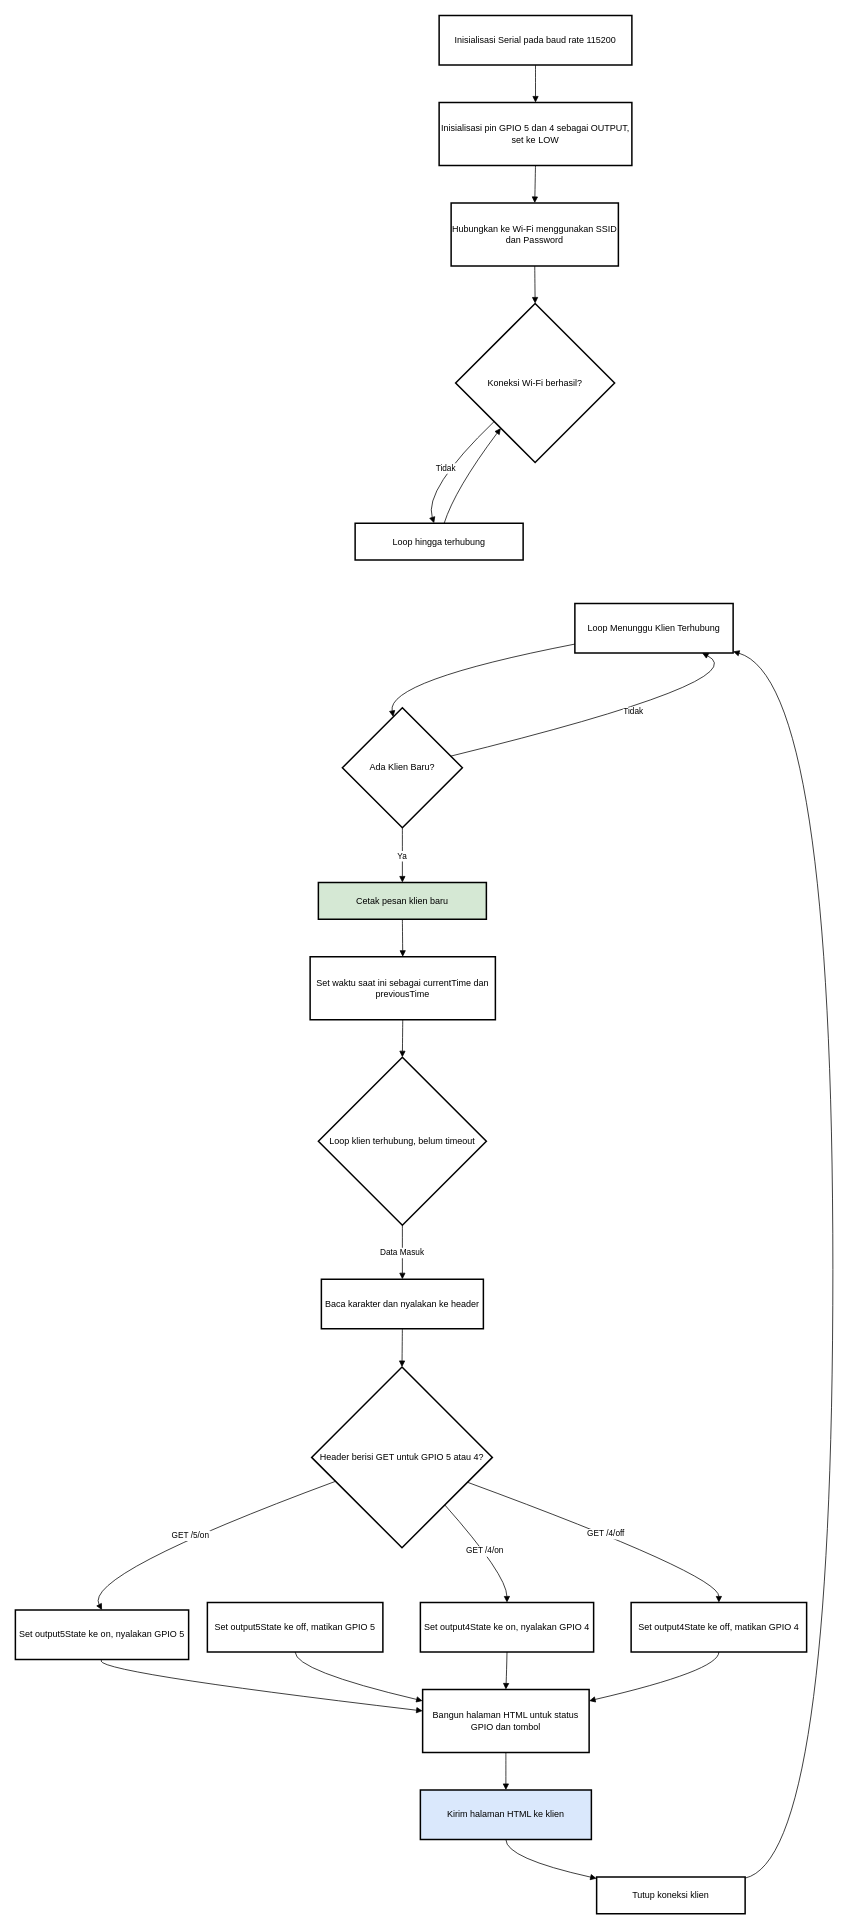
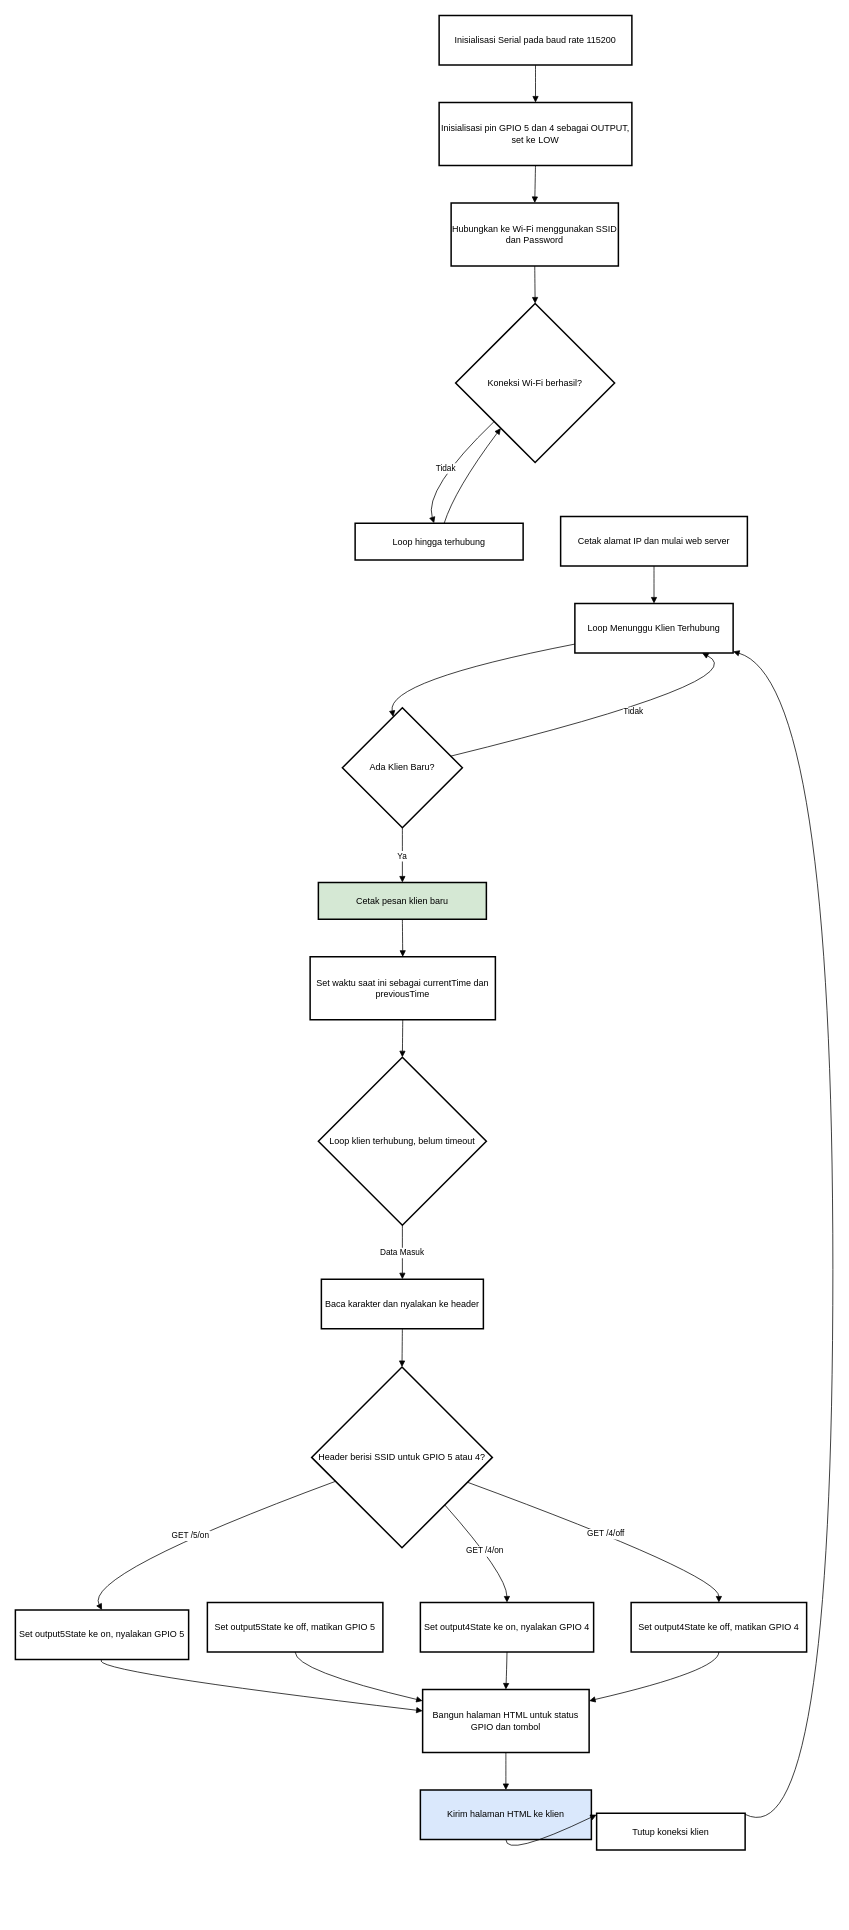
node "Cetak alamat IP dan mulai web server": added
edge "Cetak alamat IP dan mulai web server" -> "Loop Menunggu Klien Terhubung": added
node "Header berisi GET untuk GPIO 5 atau 4?": label "Header berisi GET untuk GPIO 5 atau 4?" -> "Header berisi SSID untuk GPIO 5 atau 4?"
node "Tutup koneksi klien": moved (671, 1895) -> (671, 1832)
